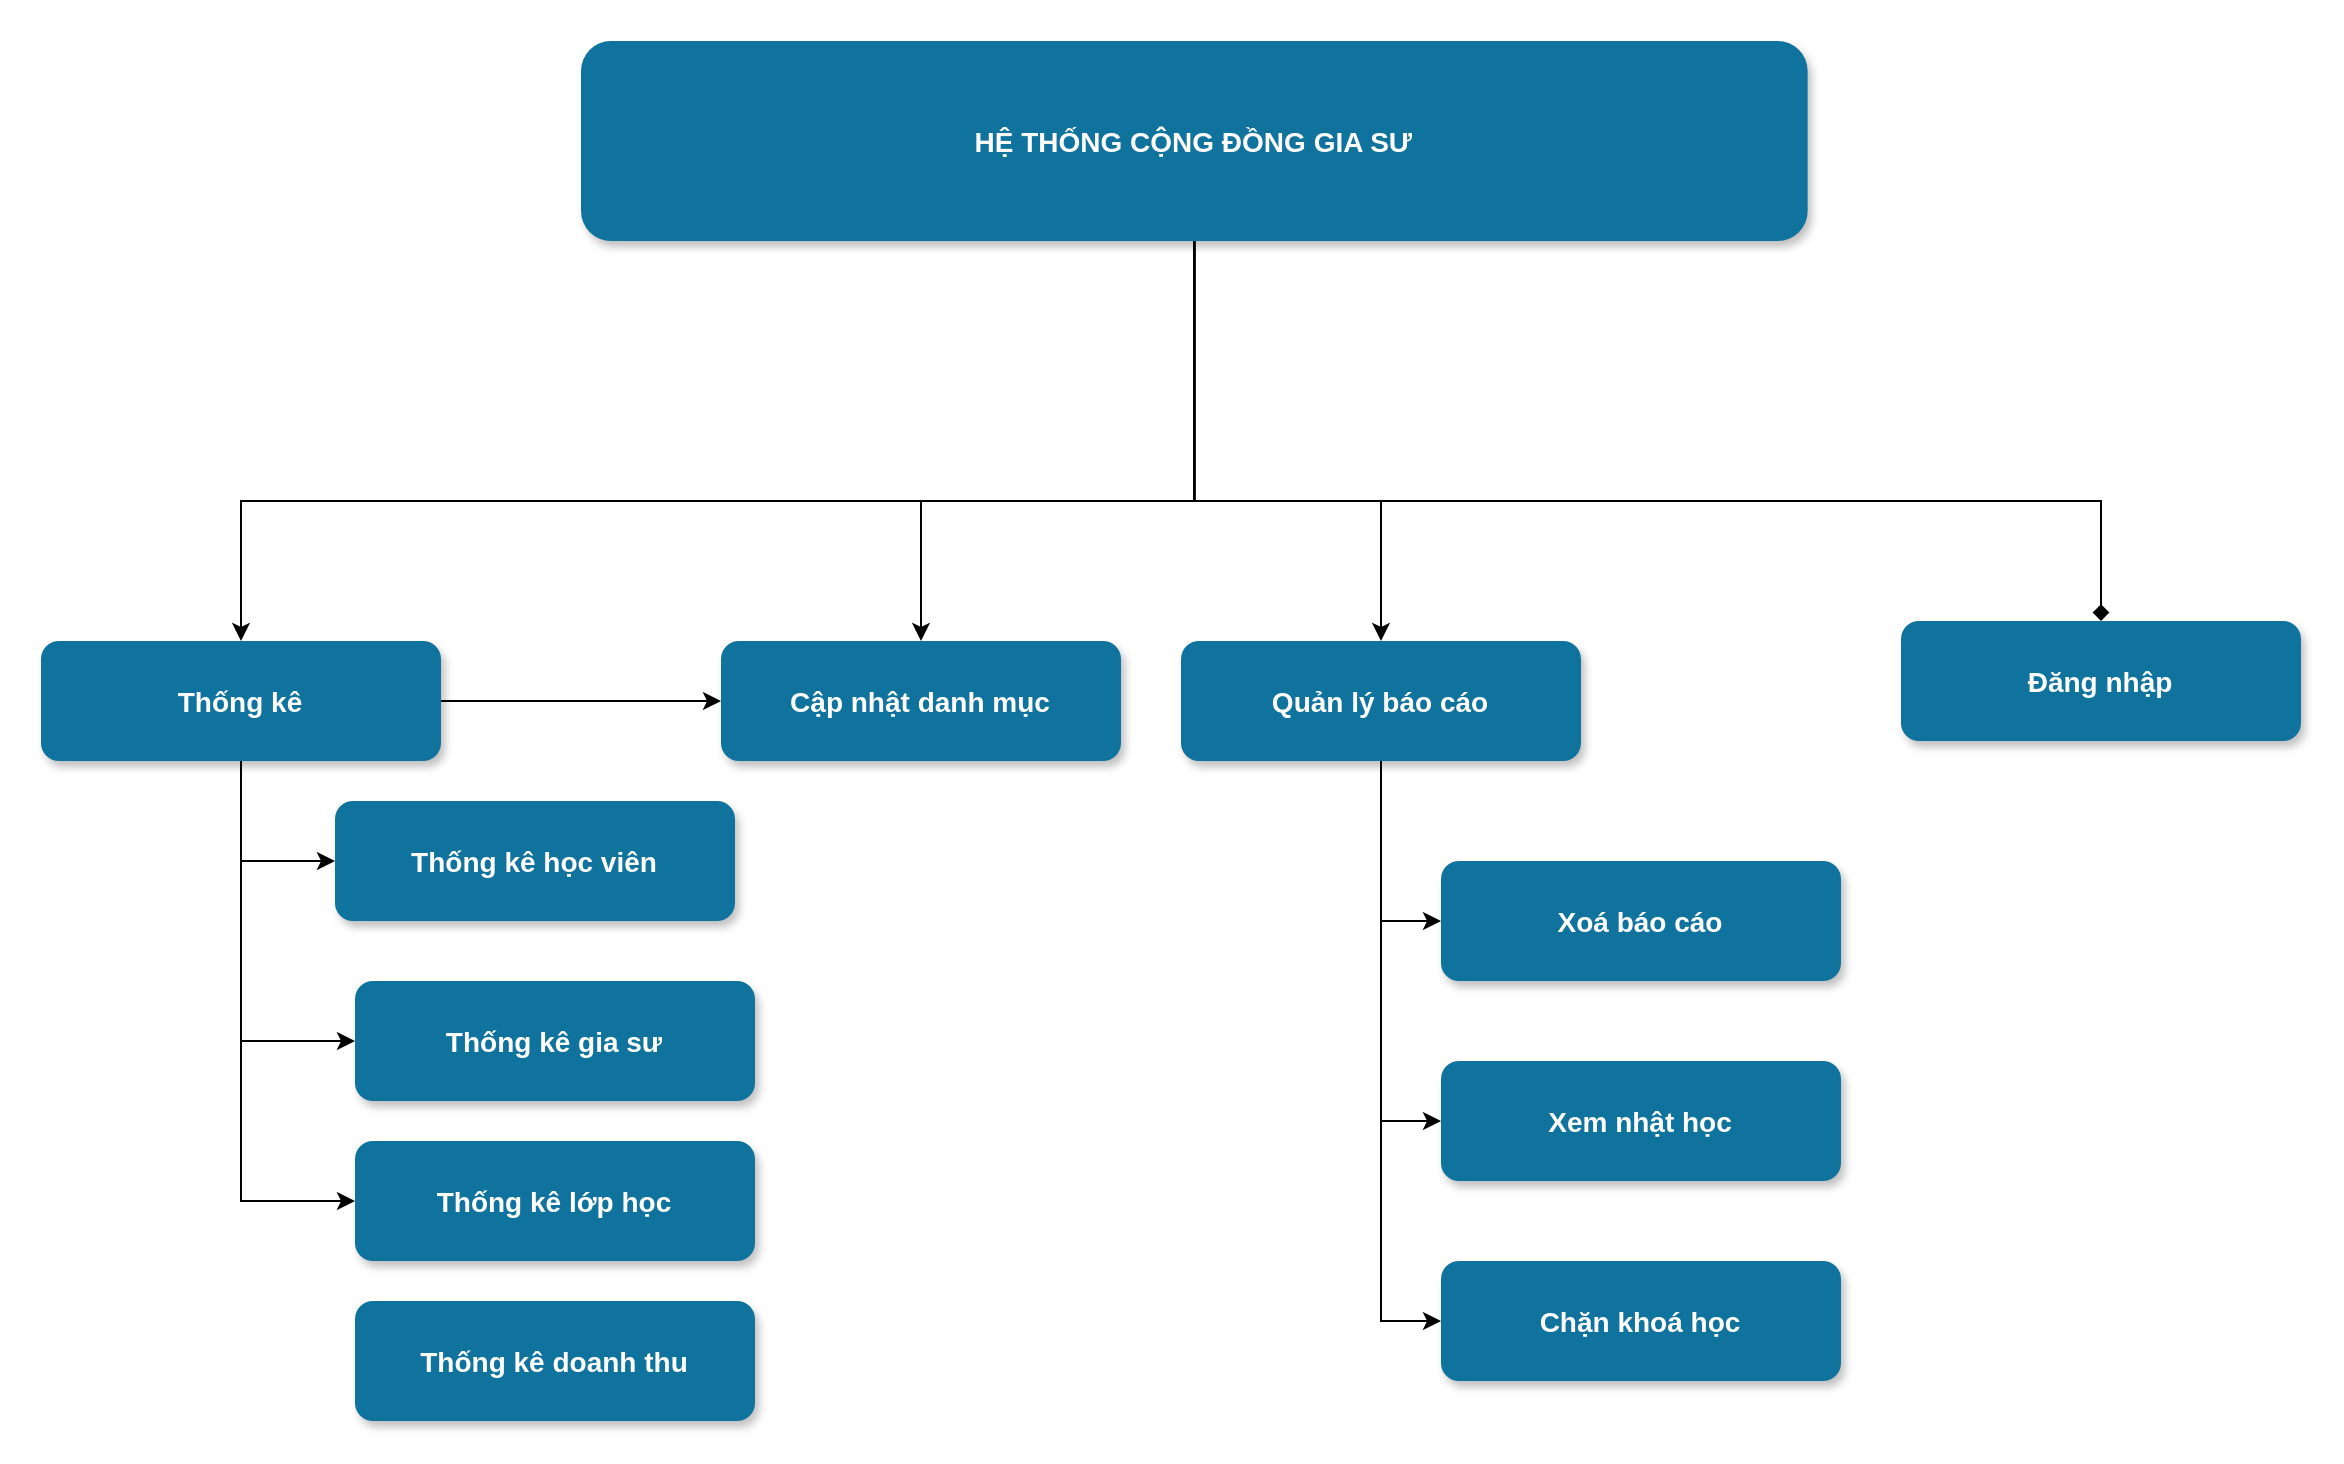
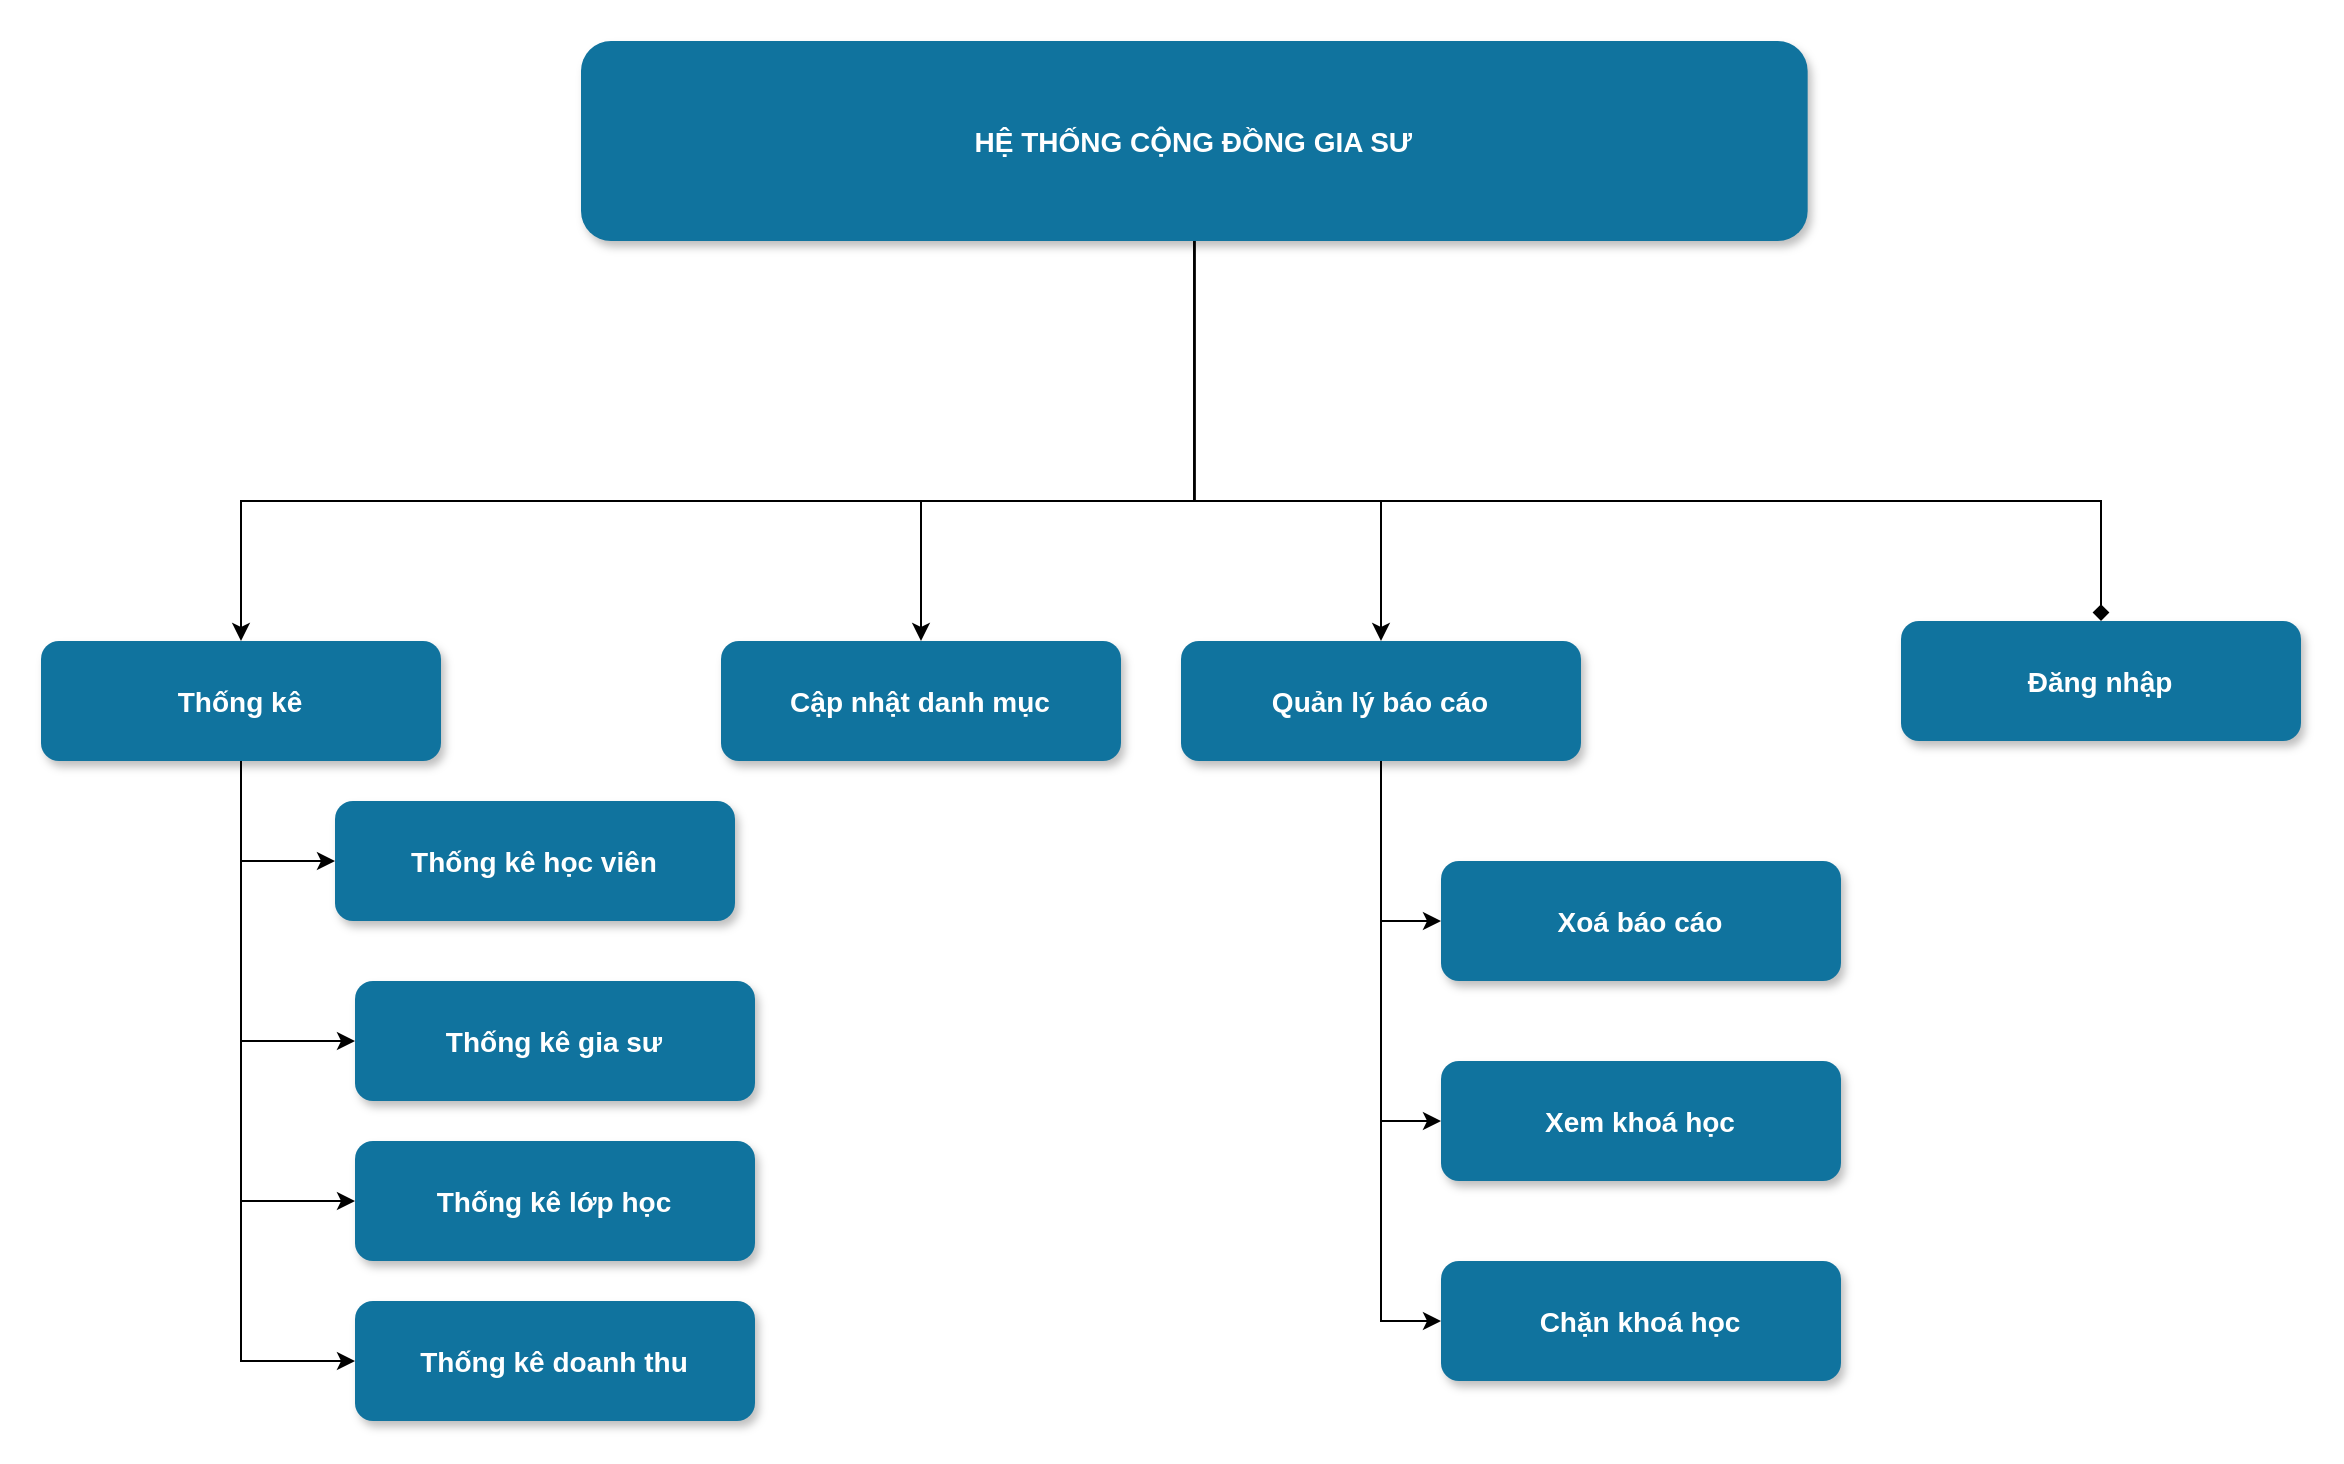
edge "Thống kê" -> "Cập nhật danh mục": now "Thống kê" -> "Thống kê doanh thu"
node "Xem nhật học": label "Xem nhật học" -> "Xem khoá học"
